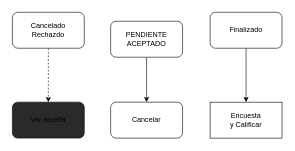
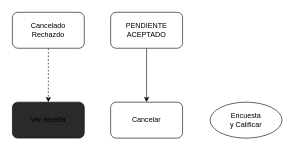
node "Finalizado": removed
node "PENDIENTE ACEPTADO": moved (147, 39) -> (147, 30)
edge "Finalizado" -> "Encuesta y Calificar": removed
node "Encuesta y Calificar": shape rectangle -> ellipse
